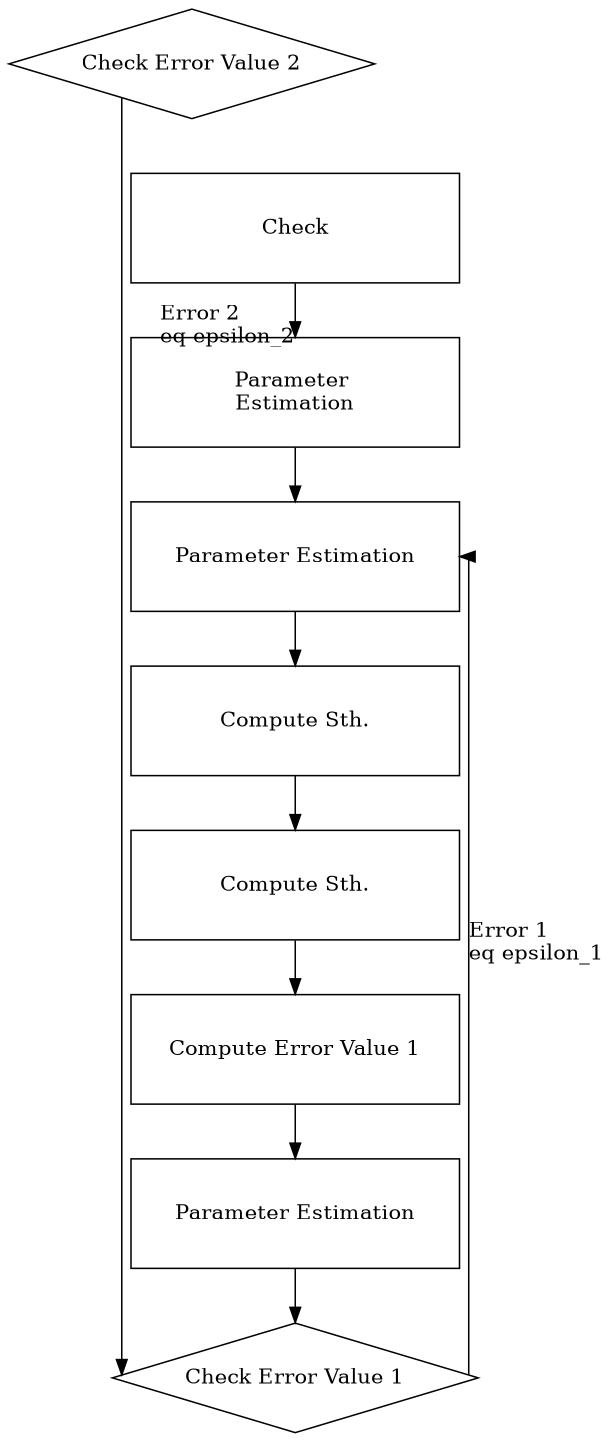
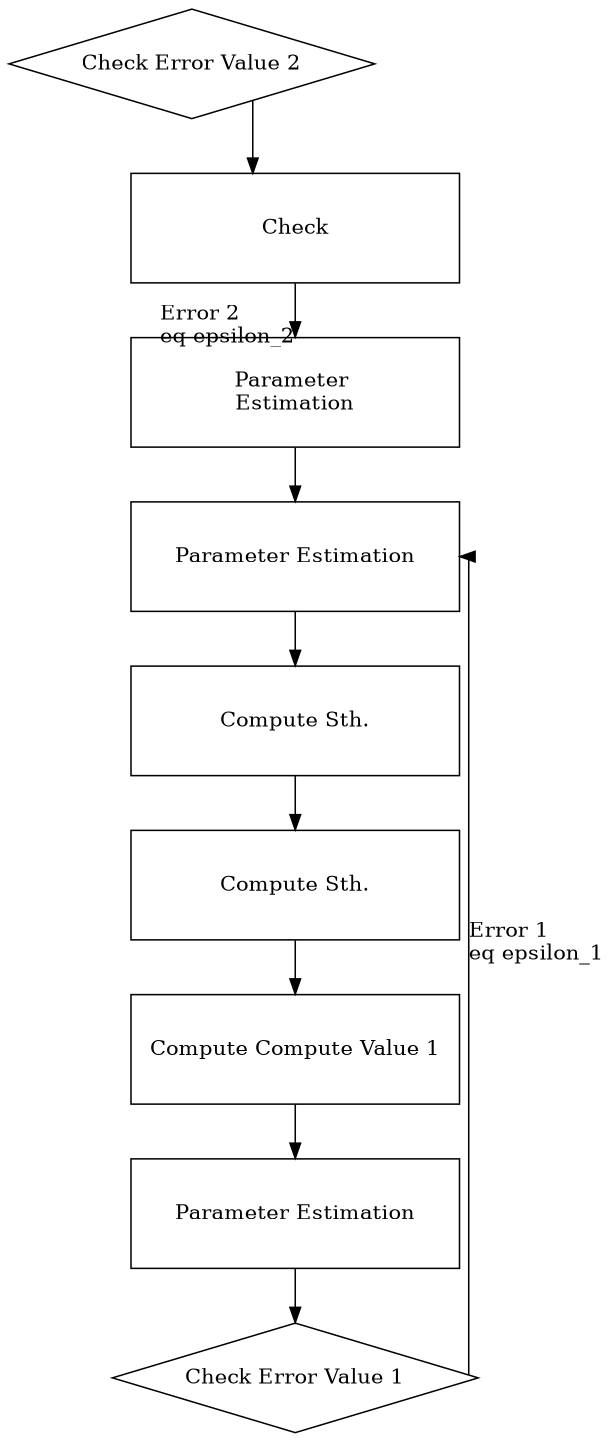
edge "Check Error Value 2" -> "Check Error Value 1": now "Check Error Value 2" -> "Check"
node "Compute Error Value 1": label "Compute Error Value 1" -> "Compute Compute Value 1"
